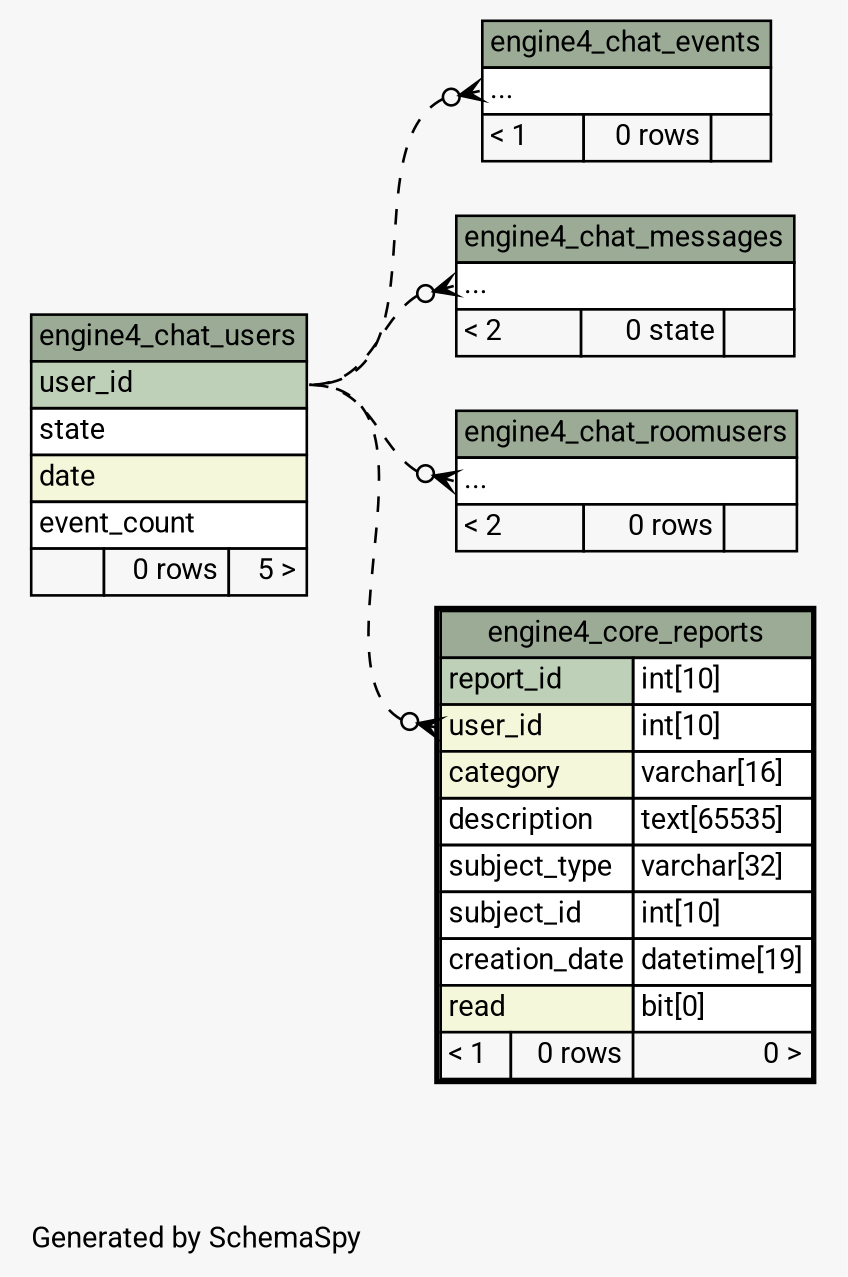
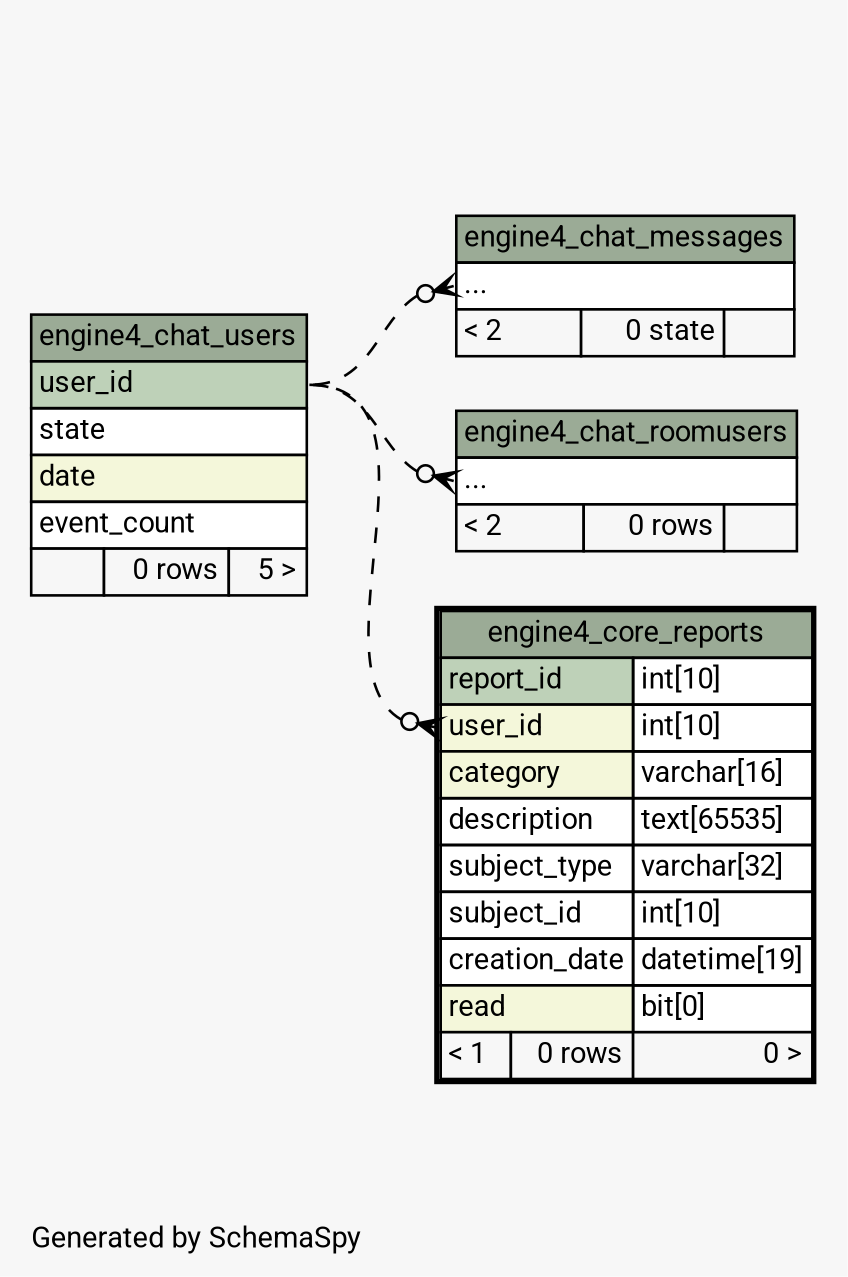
node "engine4_chat_events": removed
